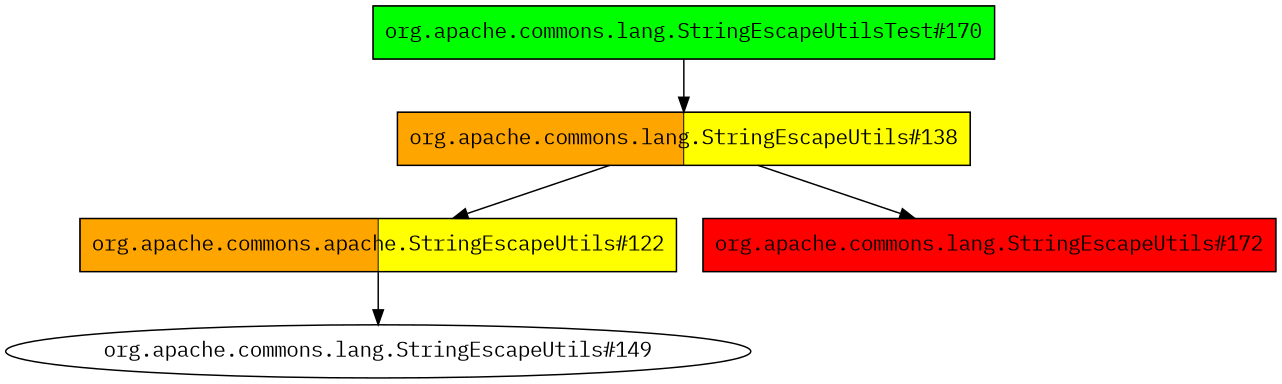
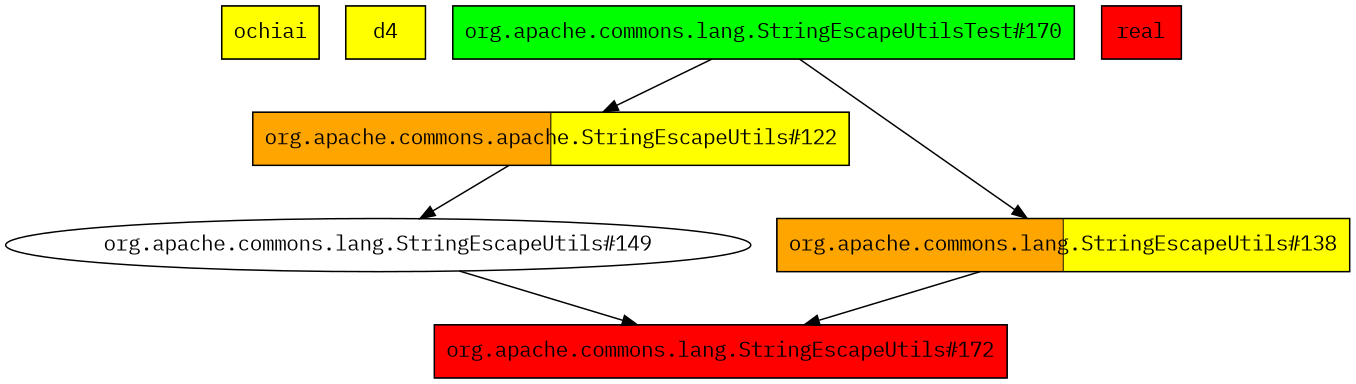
node "ochiai": added
node "d4": added
node "real": added
edge "org.apache.commons.lang.StringEscapeUtils#138" -> "org.apache.commons.apache.StringEscapeUtils#122": now "org.apache.commons.lang.StringEscapeUtilsTest#170" -> "org.apache.commons.apache.StringEscapeUtils#122"
edge "org.apache.commons.lang.StringEscapeUtils#149" -> "org.apache.commons.lang.StringEscapeUtils#172": added
